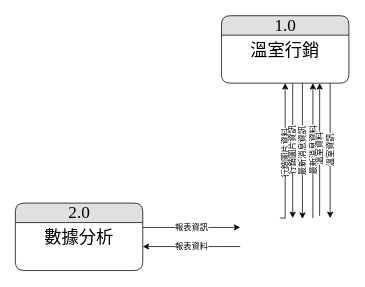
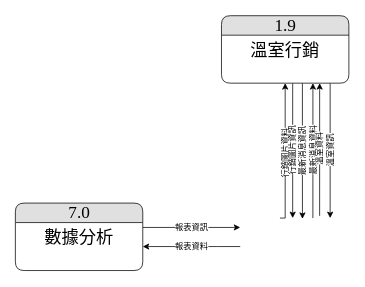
node "1.0": label "1.0" -> "1.9"
node "2.0": label "2.0" -> "7.0"
